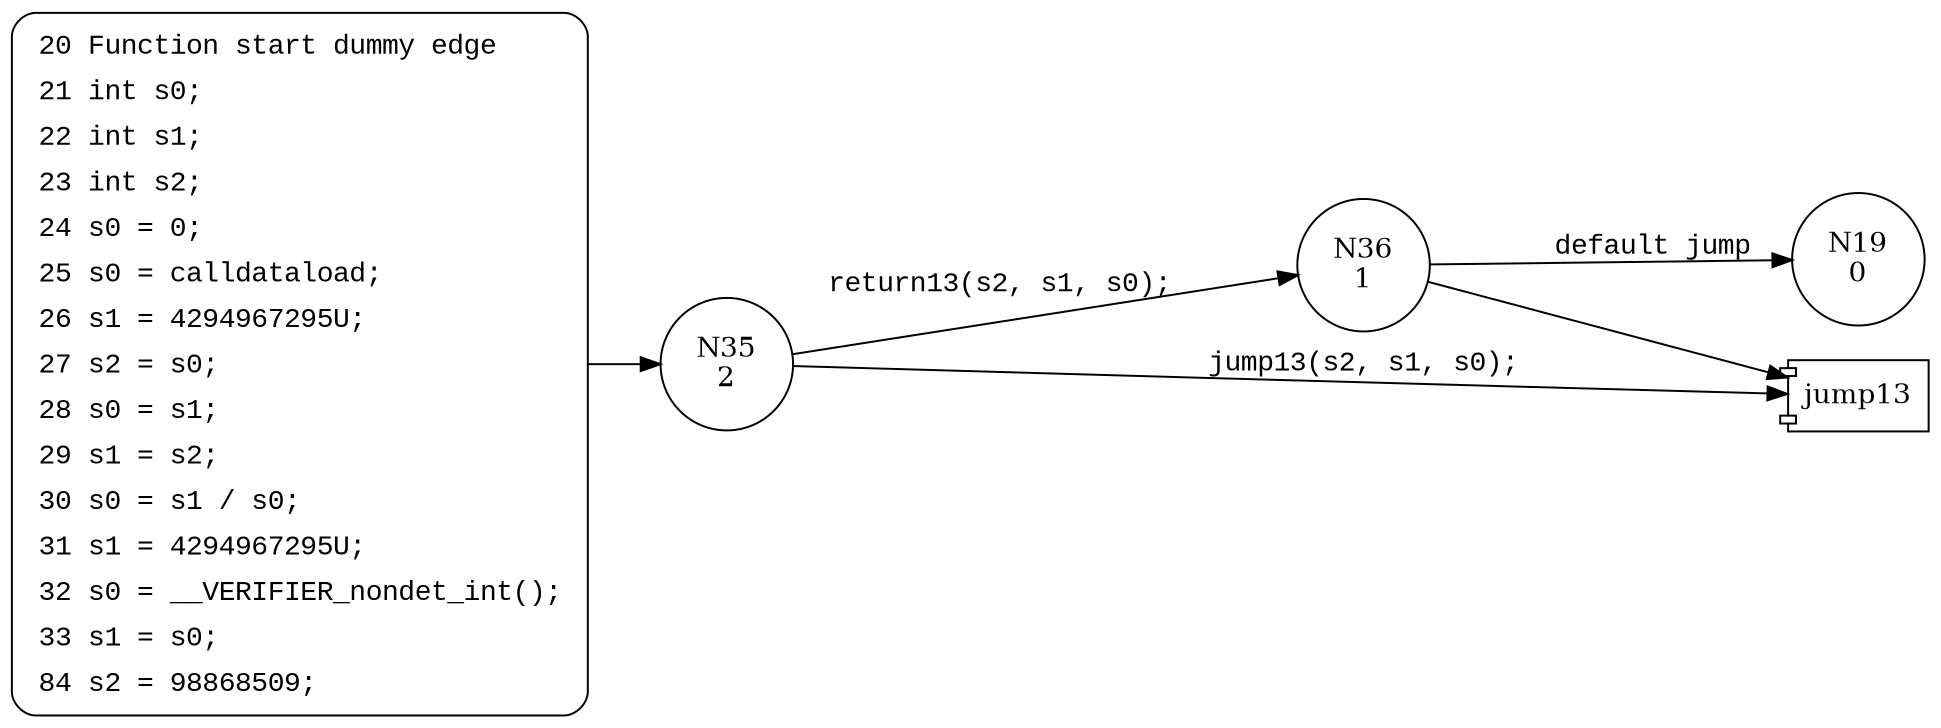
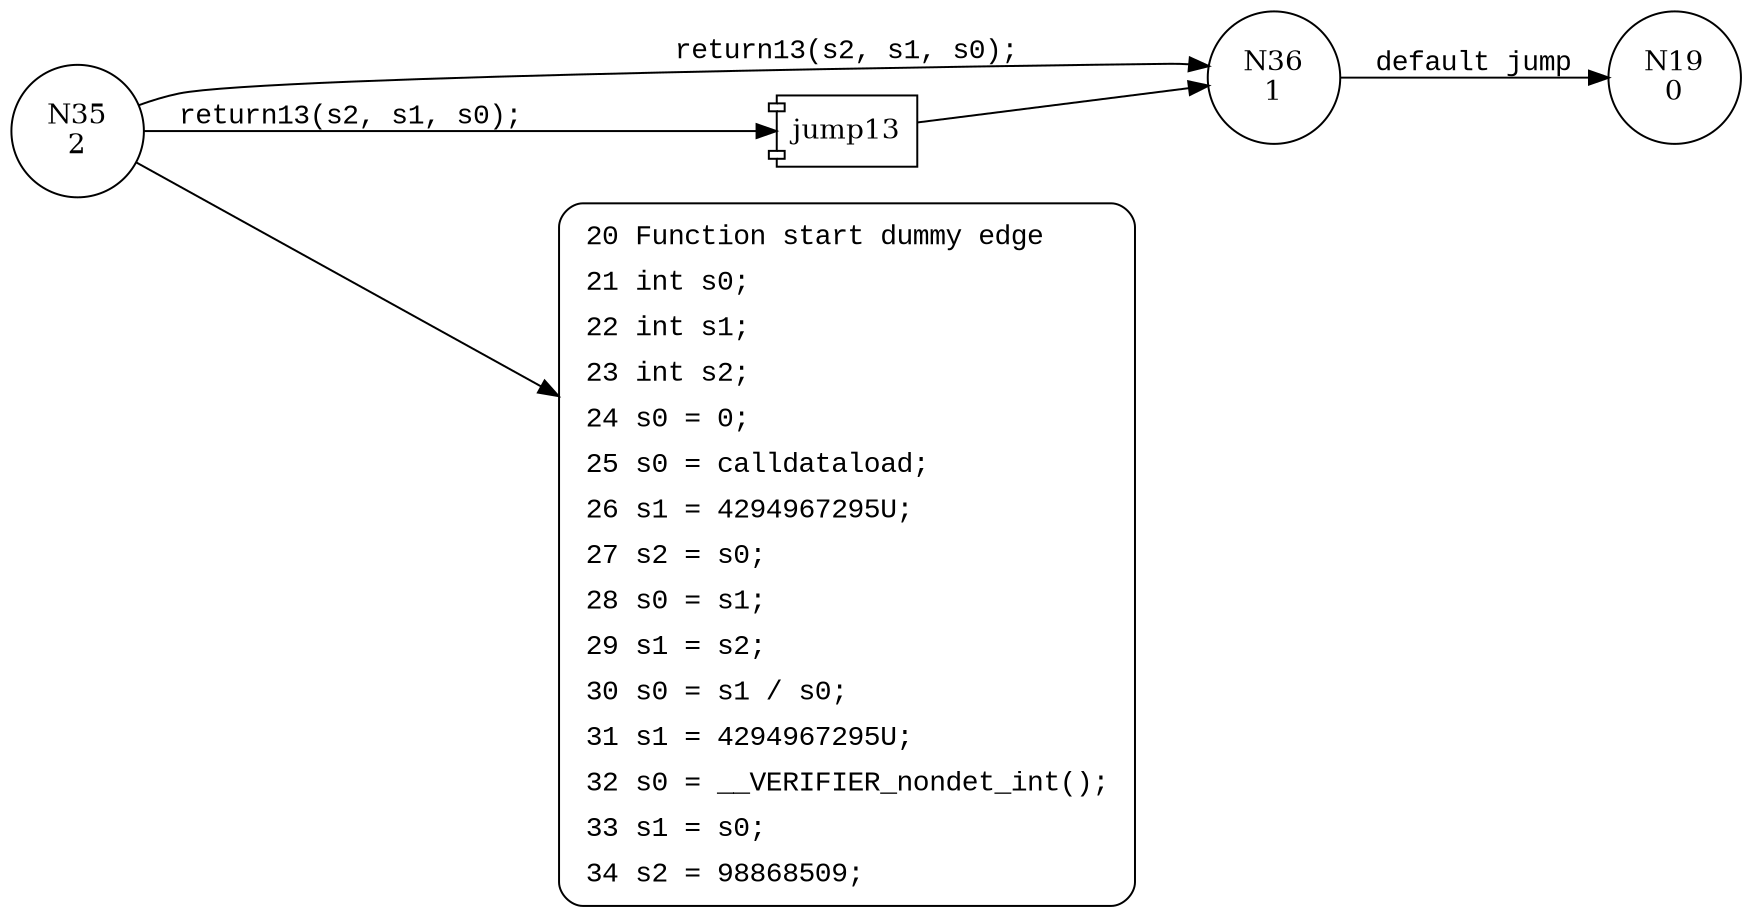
edge "N36 1" -> "jump13": reversed
edge "N35 2" -> "jump13": label "jump13(s2, s1, s0);" -> "return13(s2, s1, s0);"
edge "20" -> "N35 2": reversed
node "20": text "84" -> "34"
